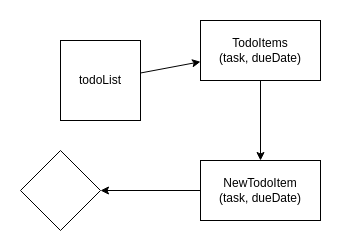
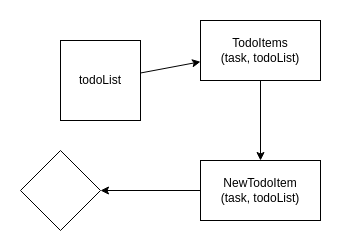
node "TodoItems (task, dueDate)": label "TodoItems (task, dueDate)" -> "TodoItems (task, todoList)"
node "NewTodoItem (task, dueDate)": label "NewTodoItem (task, dueDate)" -> "NewTodoItem (task, todoList)"
